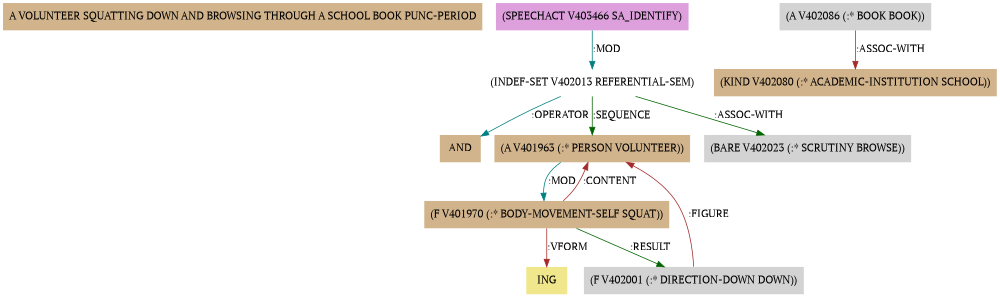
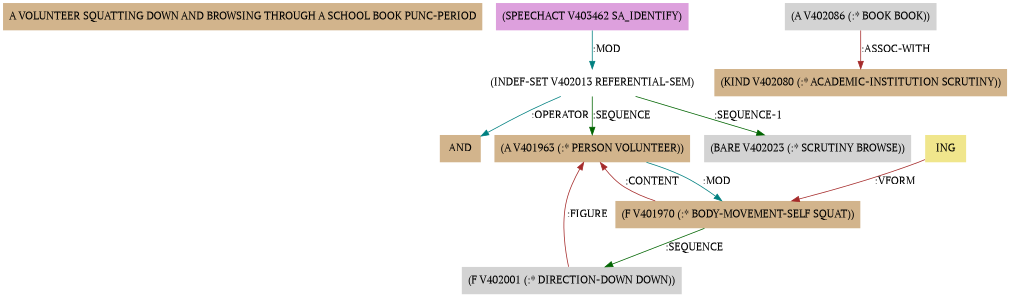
node "(SPEECHACT V403466 SA_IDENTIFY)": label "(SPEECHACT V403466 SA_IDENTIFY)" -> "(SPEECHACT V403462 SA_IDENTIFY)"
node "(KIND V402080 (:* ACADEMIC-INSTITUTION SCHOOL))": label "(KIND V402080 (:* ACADEMIC-INSTITUTION SCHOOL))" -> "(KIND V402080 (:* ACADEMIC-INSTITUTION SCRUTINY))"
edge "(INDEF-SET V402013 REFERENTIAL-SEM)" -> "(BARE V402023 (:* SCRUTINY BROWSE))": label ":ASSOC-WITH" -> ":SEQUENCE-1"
edge "(F V401970 (:* BODY-MOVEMENT-SELF SQUAT))" -> "ING": reversed
edge "(F V401970 (:* BODY-MOVEMENT-SELF SQUAT))" -> "(F V402001 (:* DIRECTION-DOWN DOWN))": label ":RESULT" -> ":SEQUENCE"
